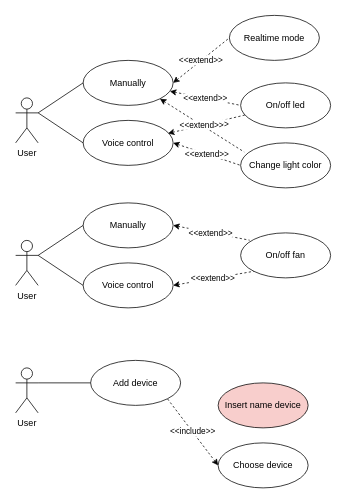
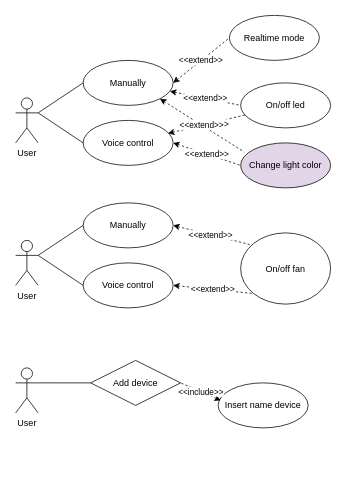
node "Change light color": fillcolor #ffffff -> #e1d5e7
node "On/off fan": size 90x45 -> 90x71
node "Add device": shape ellipse -> diamond
edge "Add device" -> "Insert name device": added, label "<<include>>"
node "Insert name device": fillcolor #f8cecc -> #ffffff
edge "Add device" -> "Choose device": removed, label "<<include>>"
node "Choose device": removed
